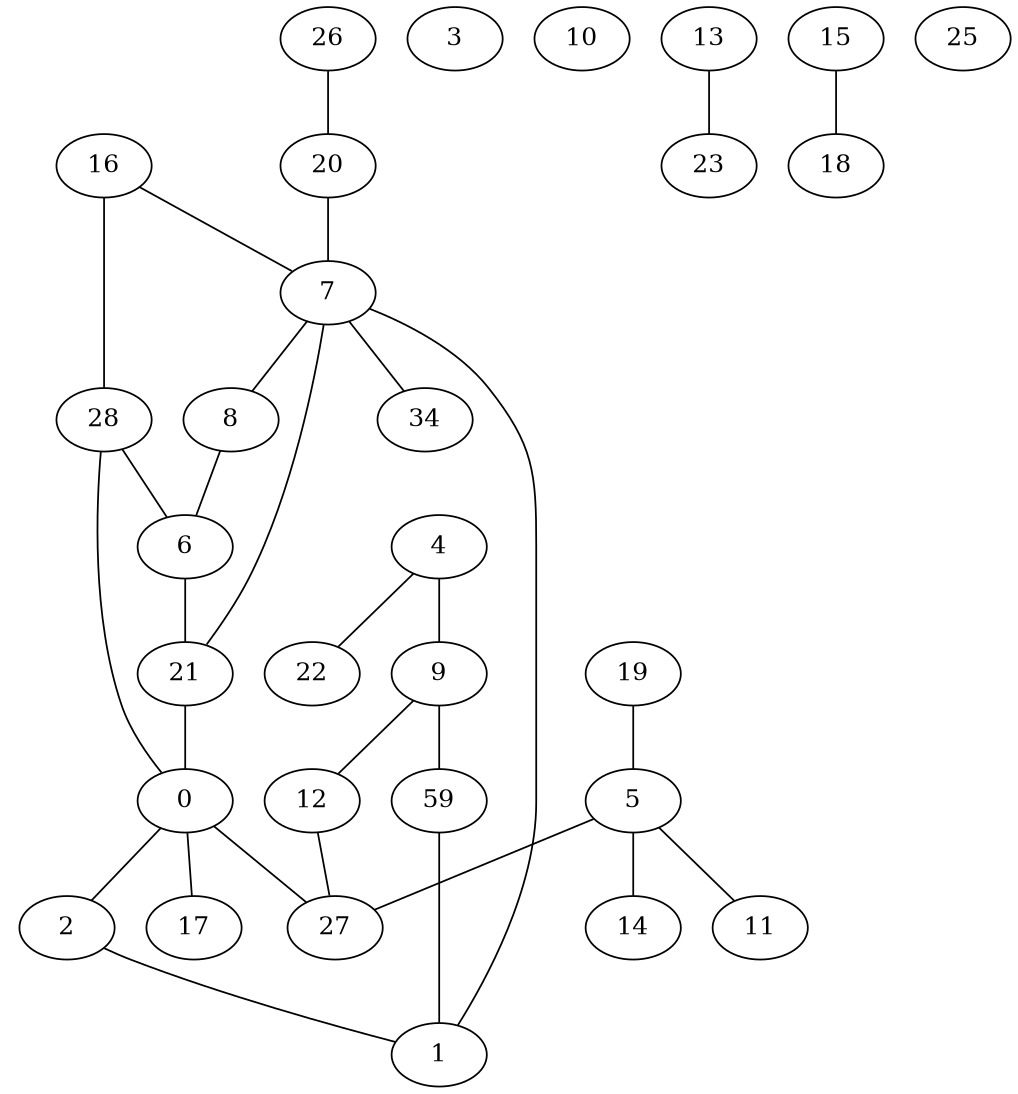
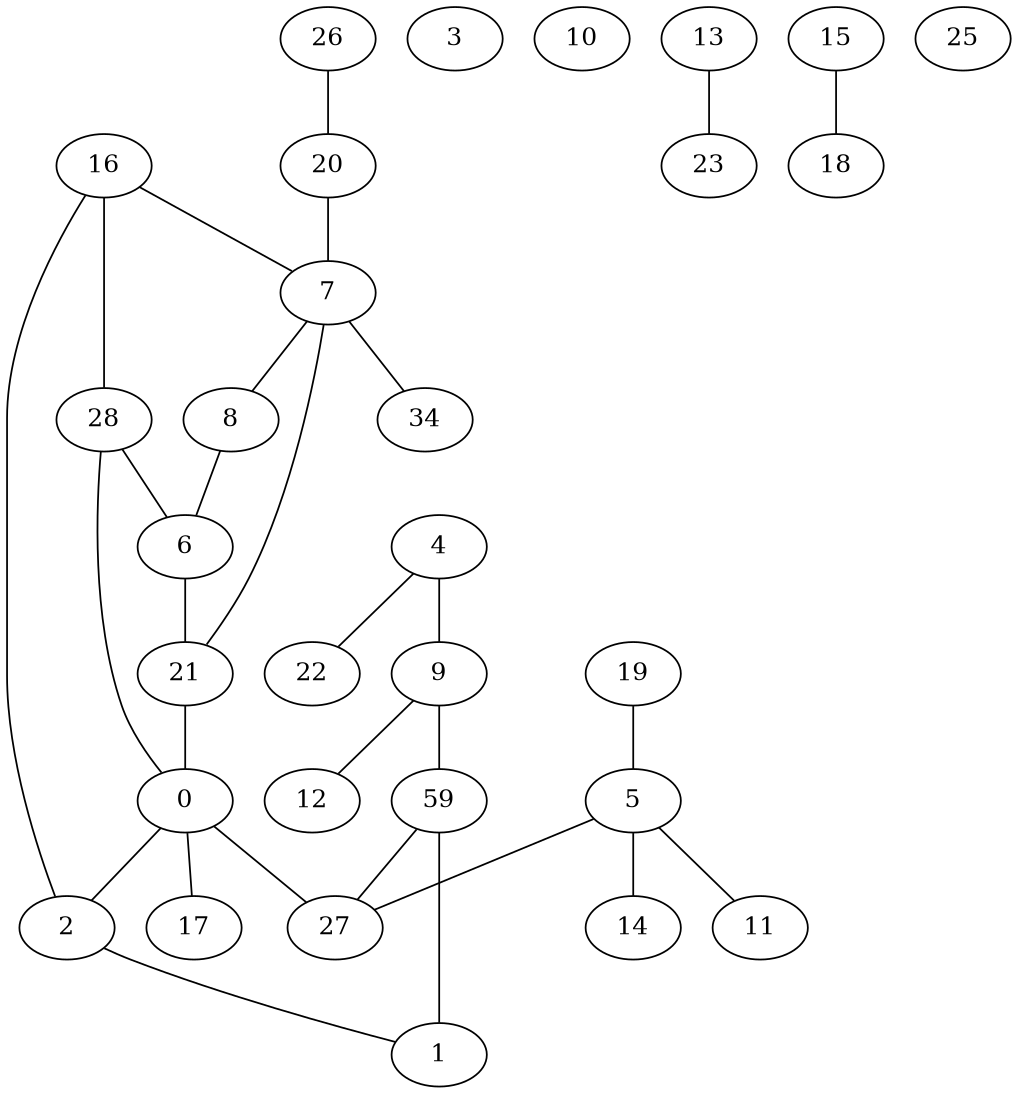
edge "16" -- "2": added
edge "7" -- "1": removed
edge "12" -- "27": now "59" -- "27"
